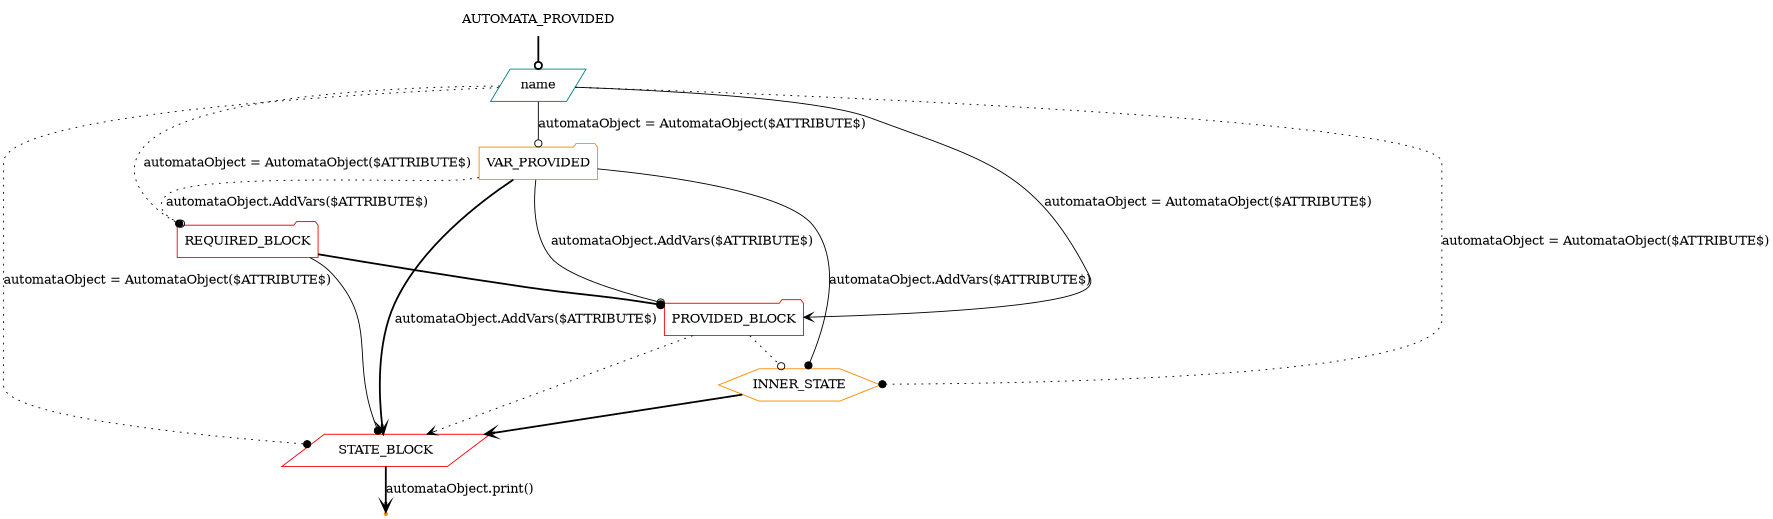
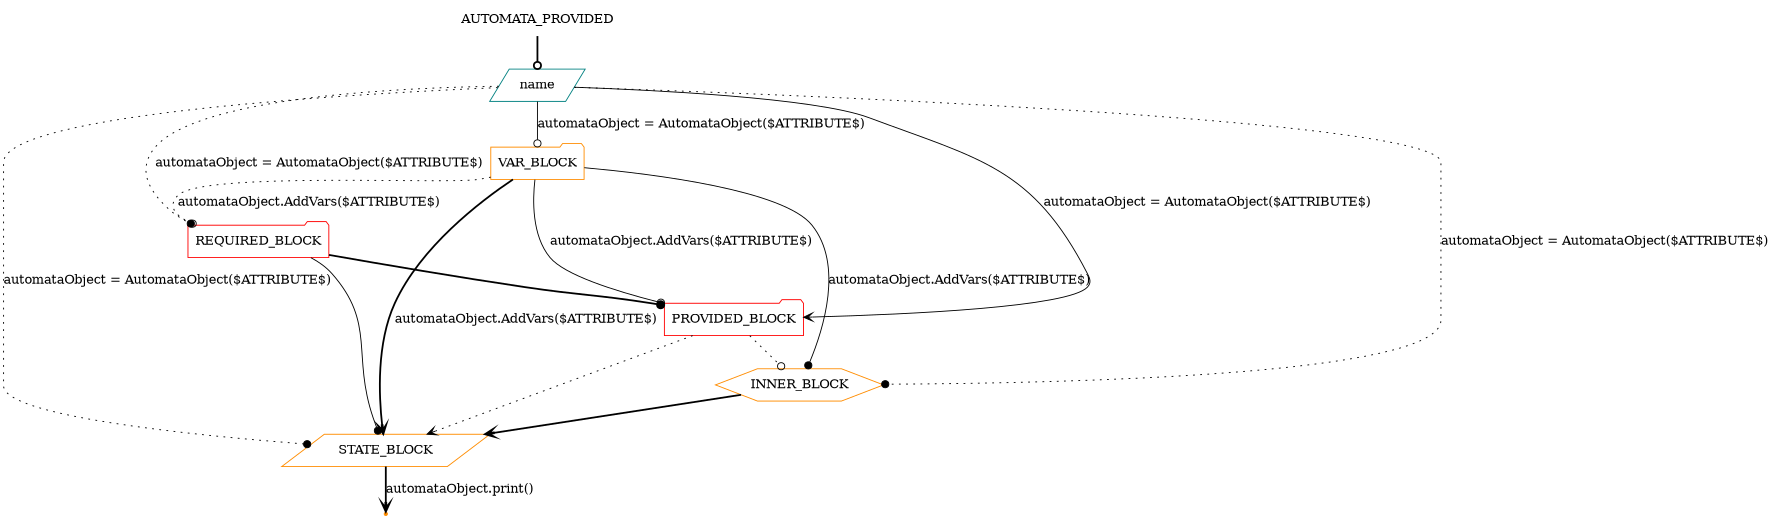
node "VAR_PROVIDED": label "VAR_PROVIDED" -> "VAR_BLOCK"
node "INNER_STATE": label "INNER_STATE" -> "INNER_BLOCK"
node "STATE_BLOCK": color red -> darkorange
